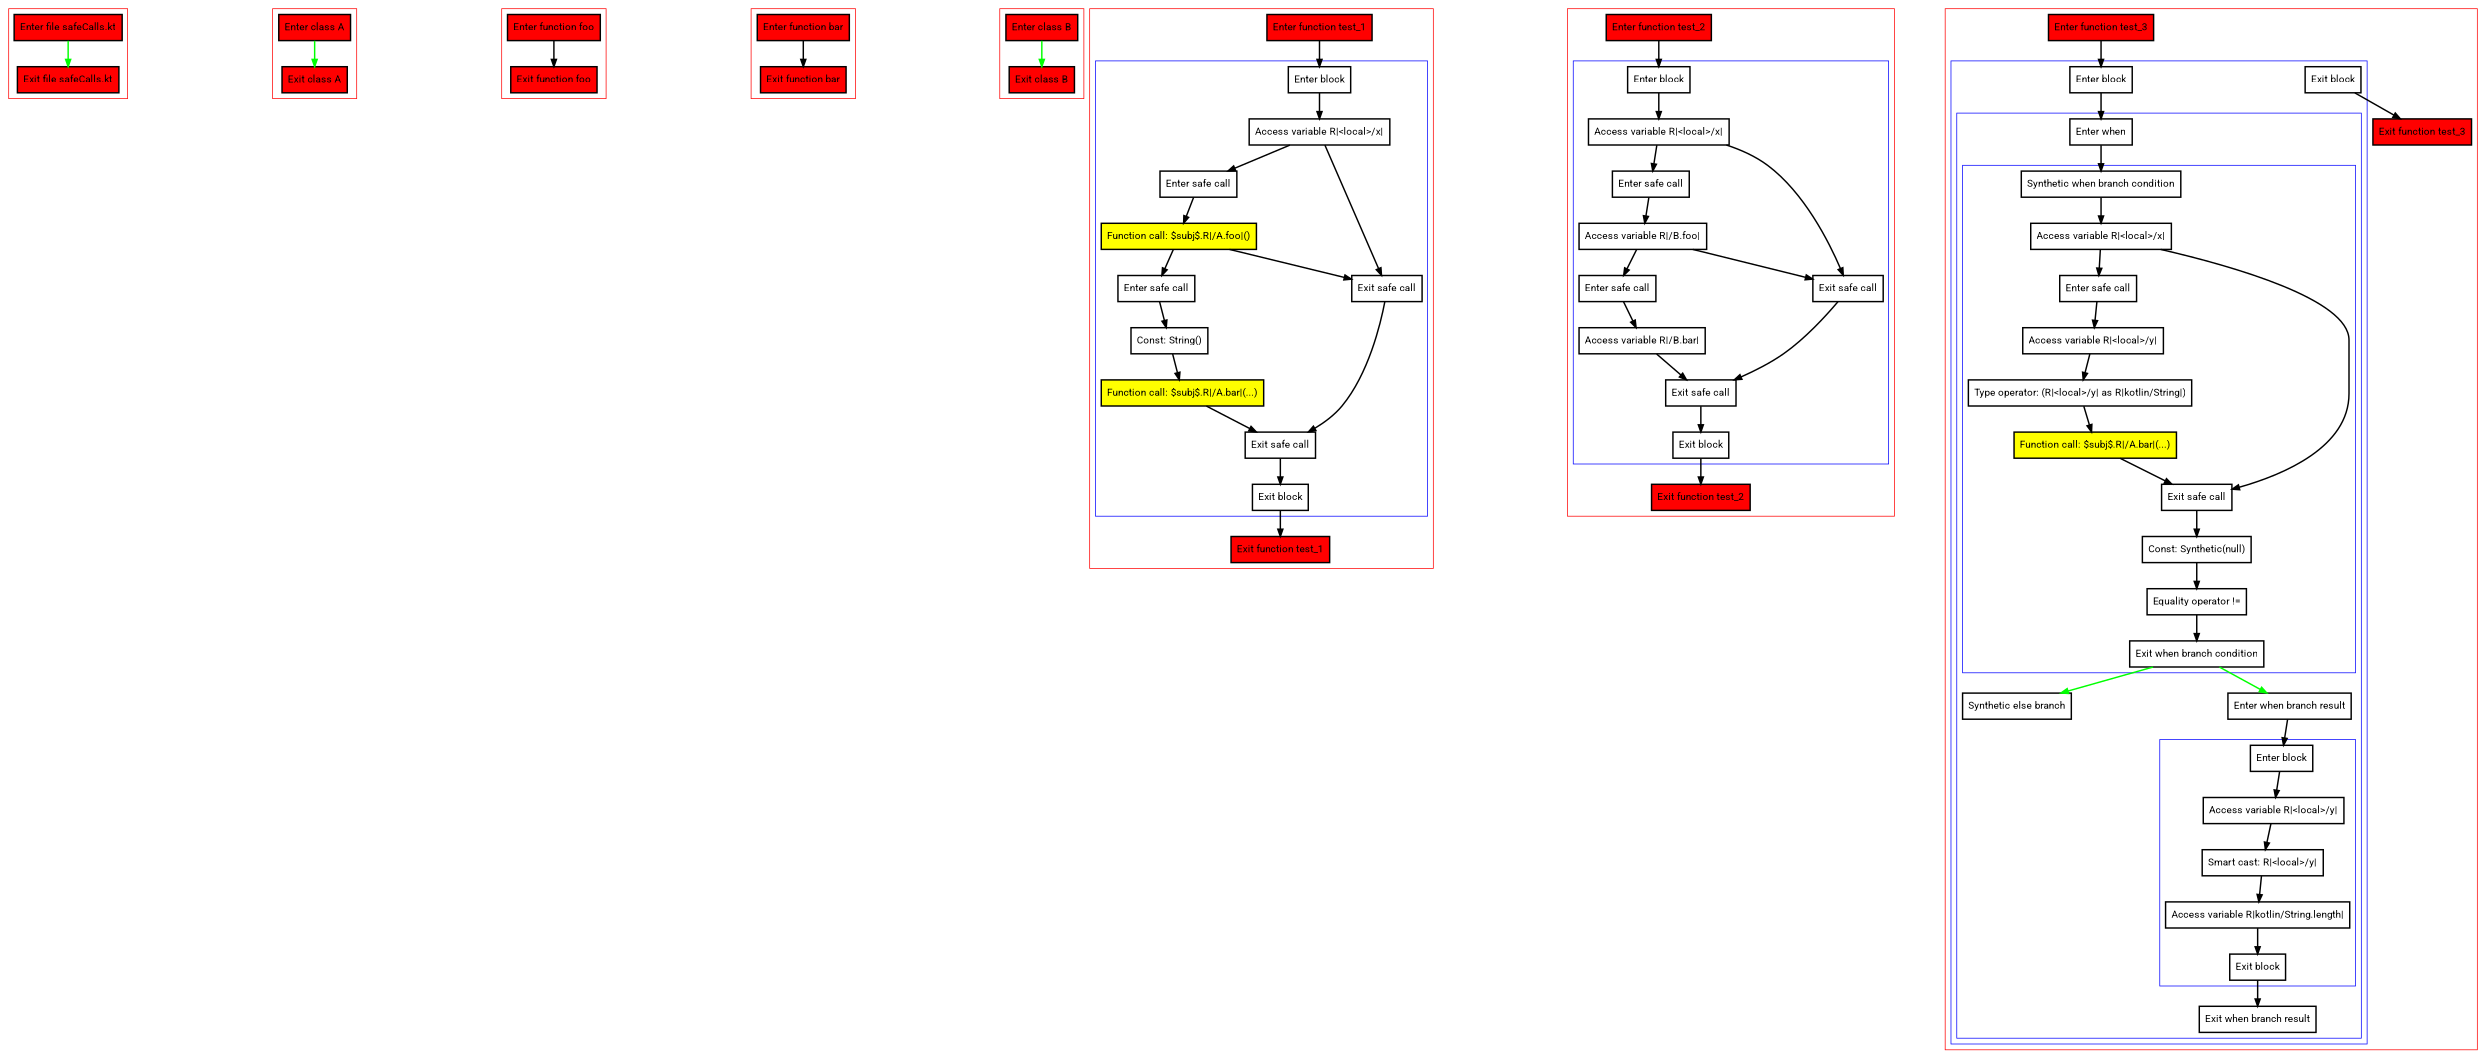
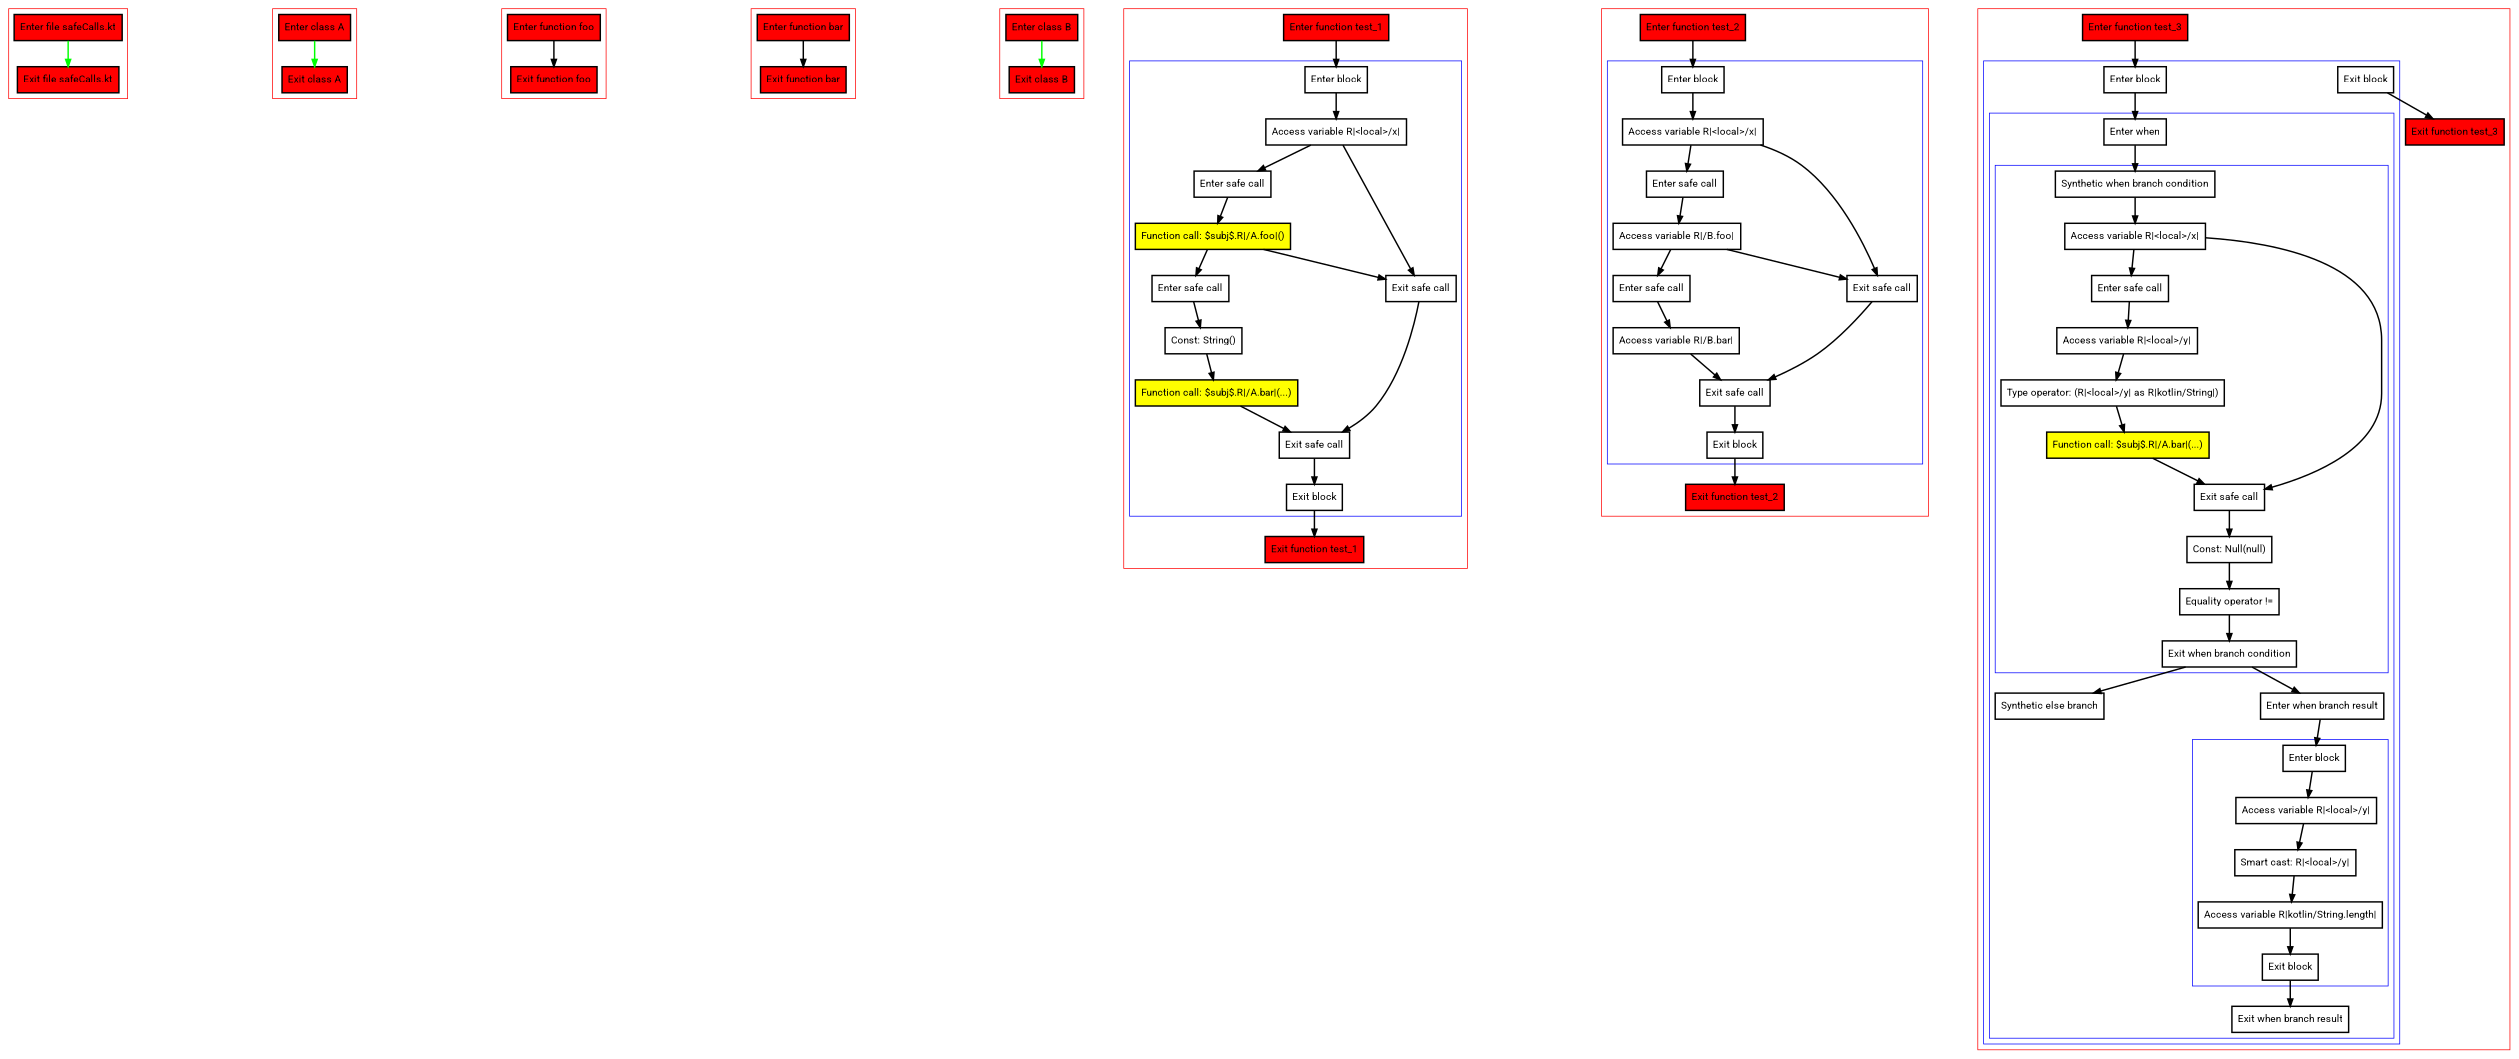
node "Const: Synthetic(null)": label "Const: Synthetic(null)" -> "Const: Null(null)"
edge "Exit when branch condition" -> "Enter when branch result": color green -> black
edge "Exit when branch condition" -> "Synthetic else branch": color green -> black
